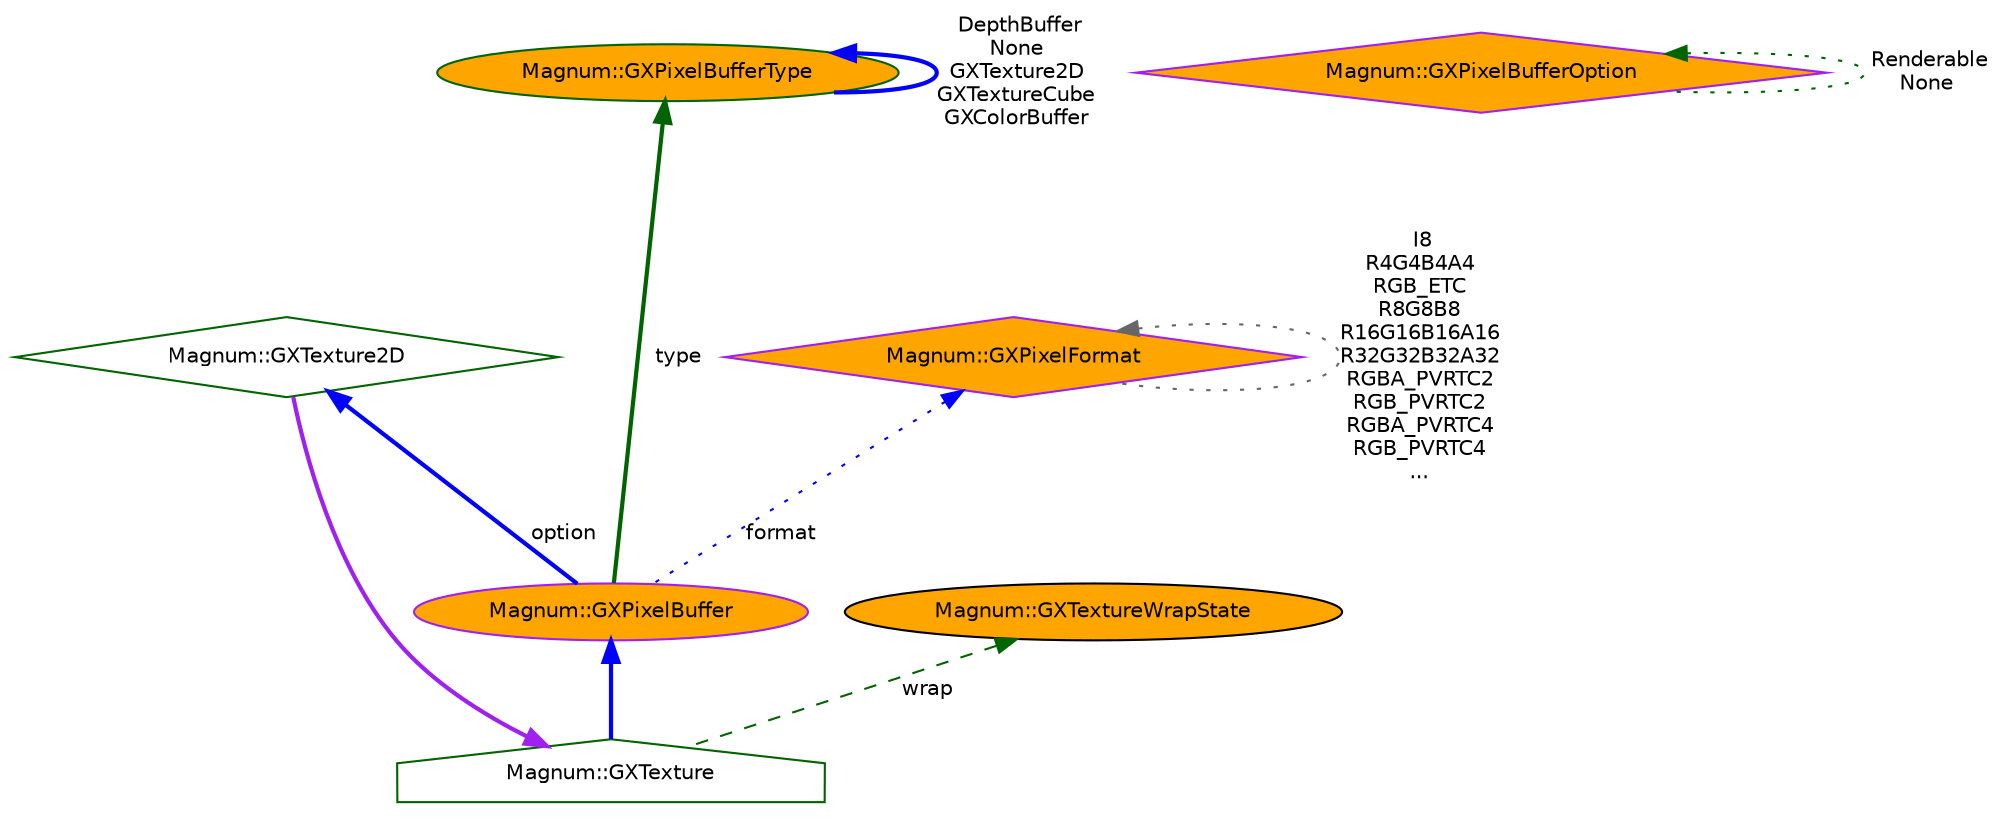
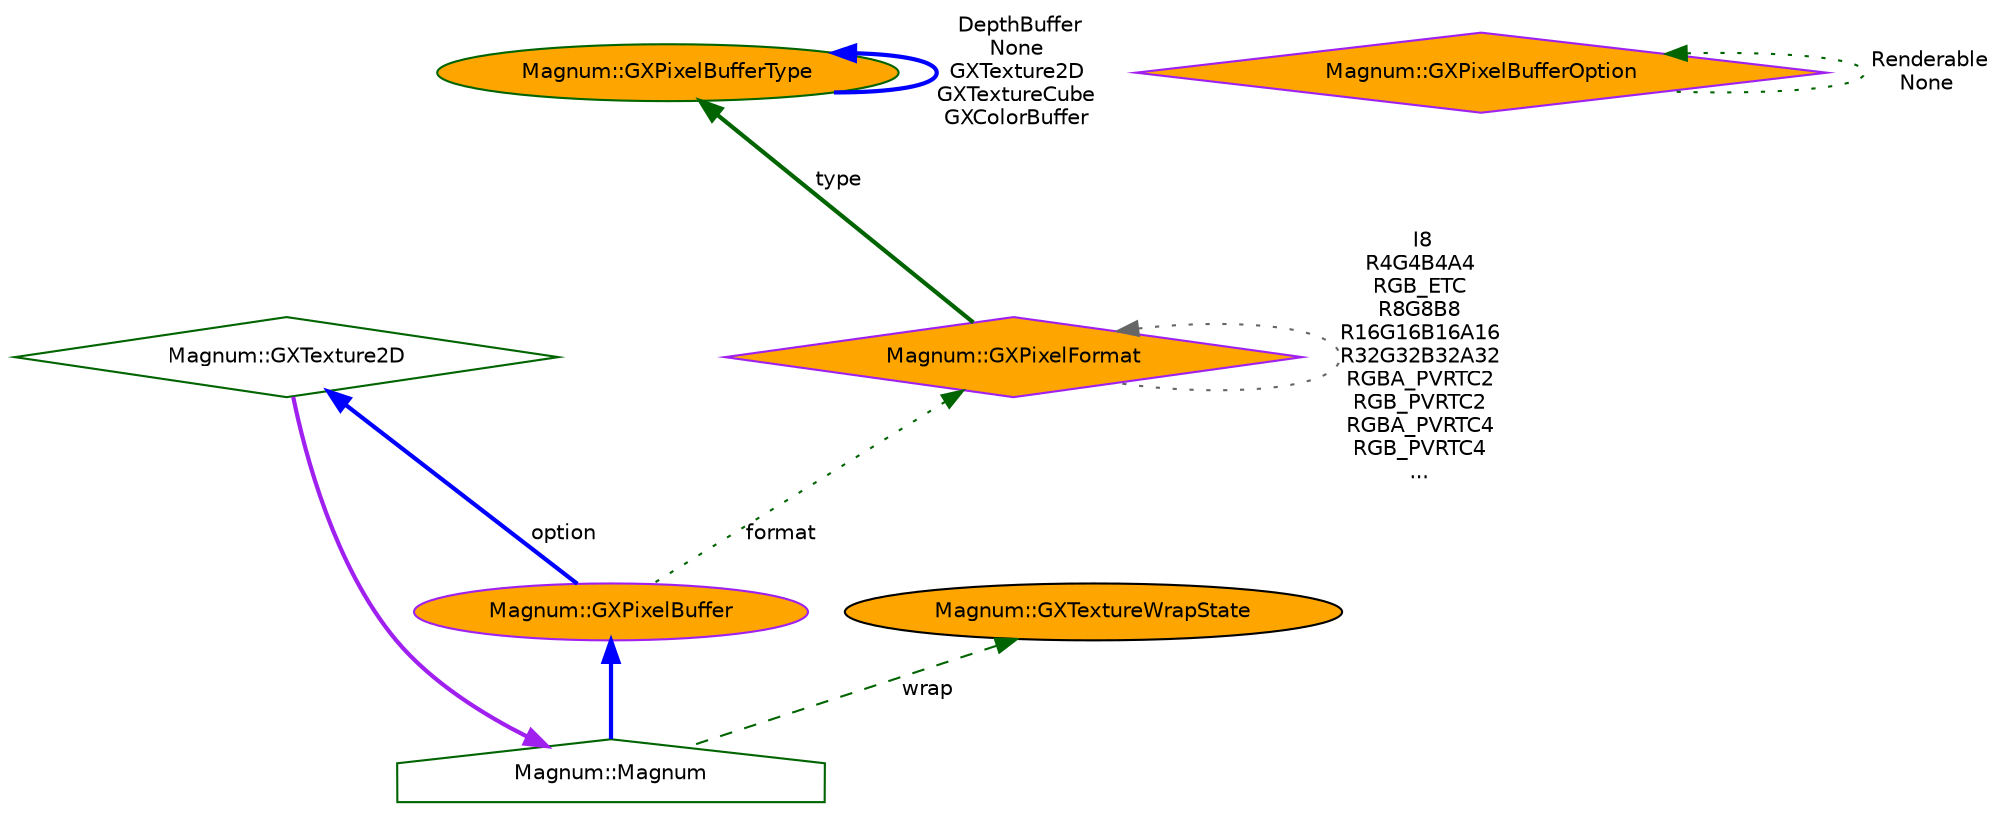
edge "Magnum::GXPixelBuffer" -> "Magnum::GXPixelBufferType": now "Magnum::GXPixelFormat" -> "Magnum::GXPixelBufferType"
edge "Magnum::GXPixelBuffer" -> "Magnum::GXPixelFormat": color blue -> darkgreen
node "Magnum::GXTexture": label "Magnum::GXTexture" -> "Magnum::Magnum"
